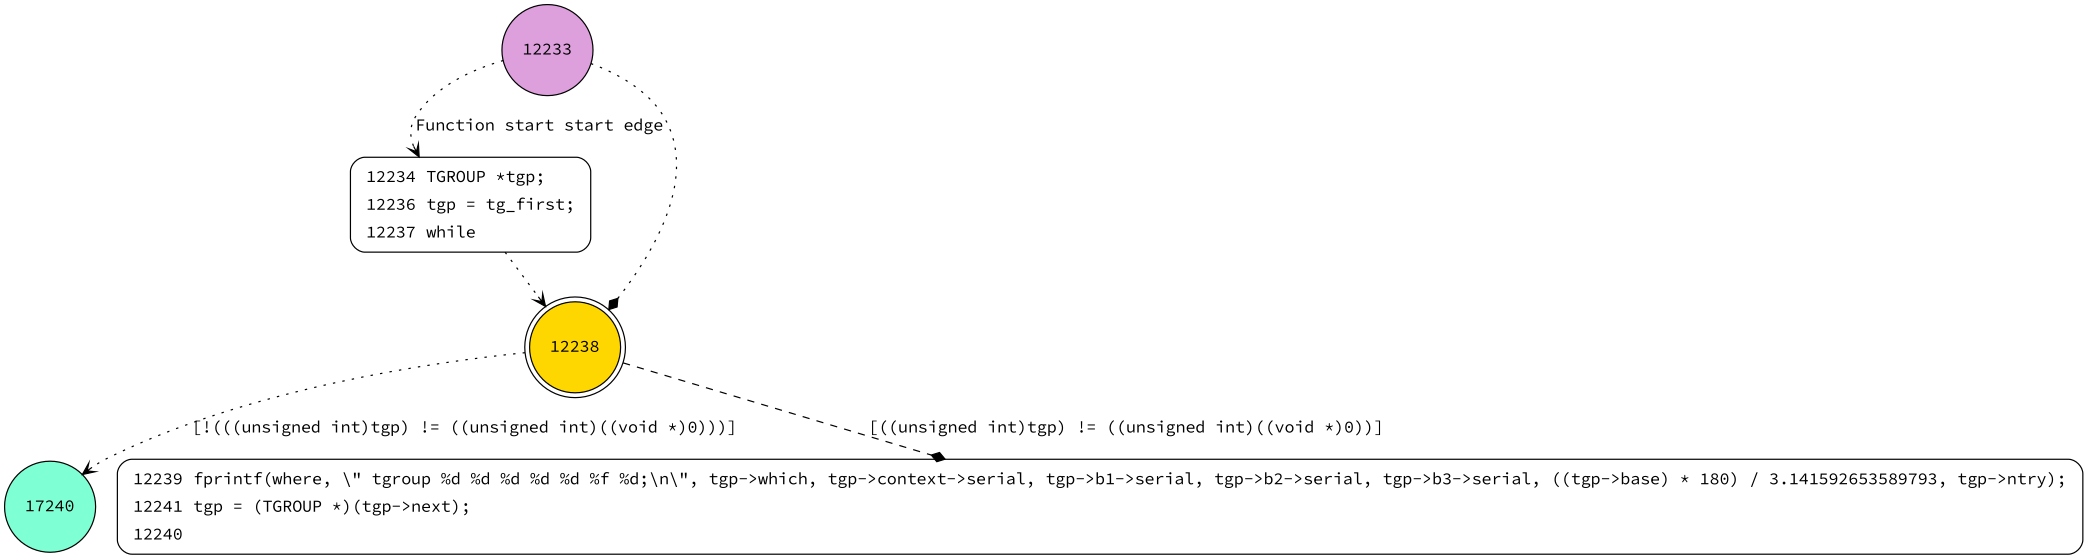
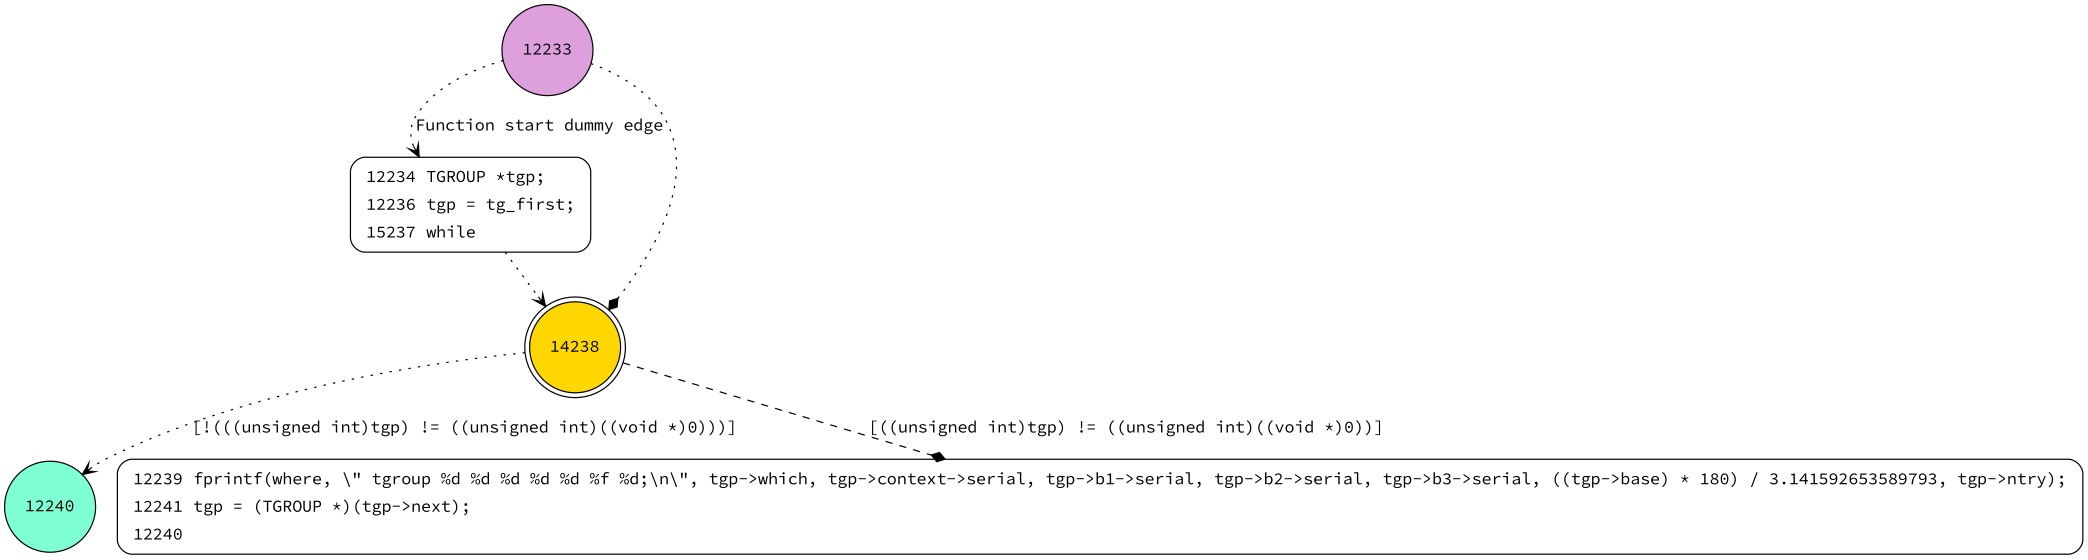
edge "12233" -> "12234": label "Function start start edge" -> "Function start dummy edge"
node "12234": text "12237" -> "15237"
node "12238": label "12238" -> "14238"
node "17240": label "17240" -> "12240"
